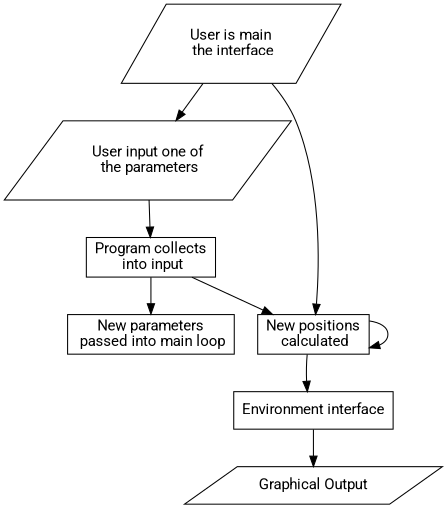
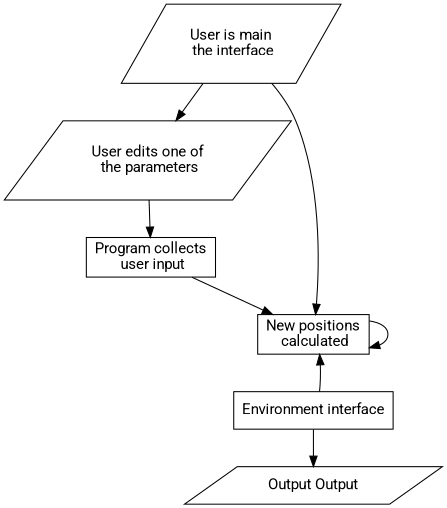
node "User input one of the parameters": label "User input one of the parameters" -> "User edits one of the parameters"
node "Program collects into input": label "Program collects into input" -> "Program collects user input"
node "New parameters passed into main loop": removed
edge "New positions calculated" -> "Environment interface": reversed
node "Graphical Output": label "Graphical Output" -> "Output Output"
